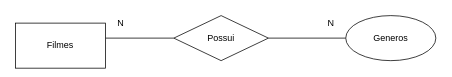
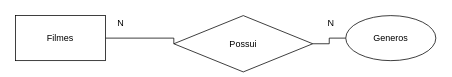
node "Possui": size 95x45 -> 139x56
node "Filmes": moved (60, 45) -> (60, 38)
